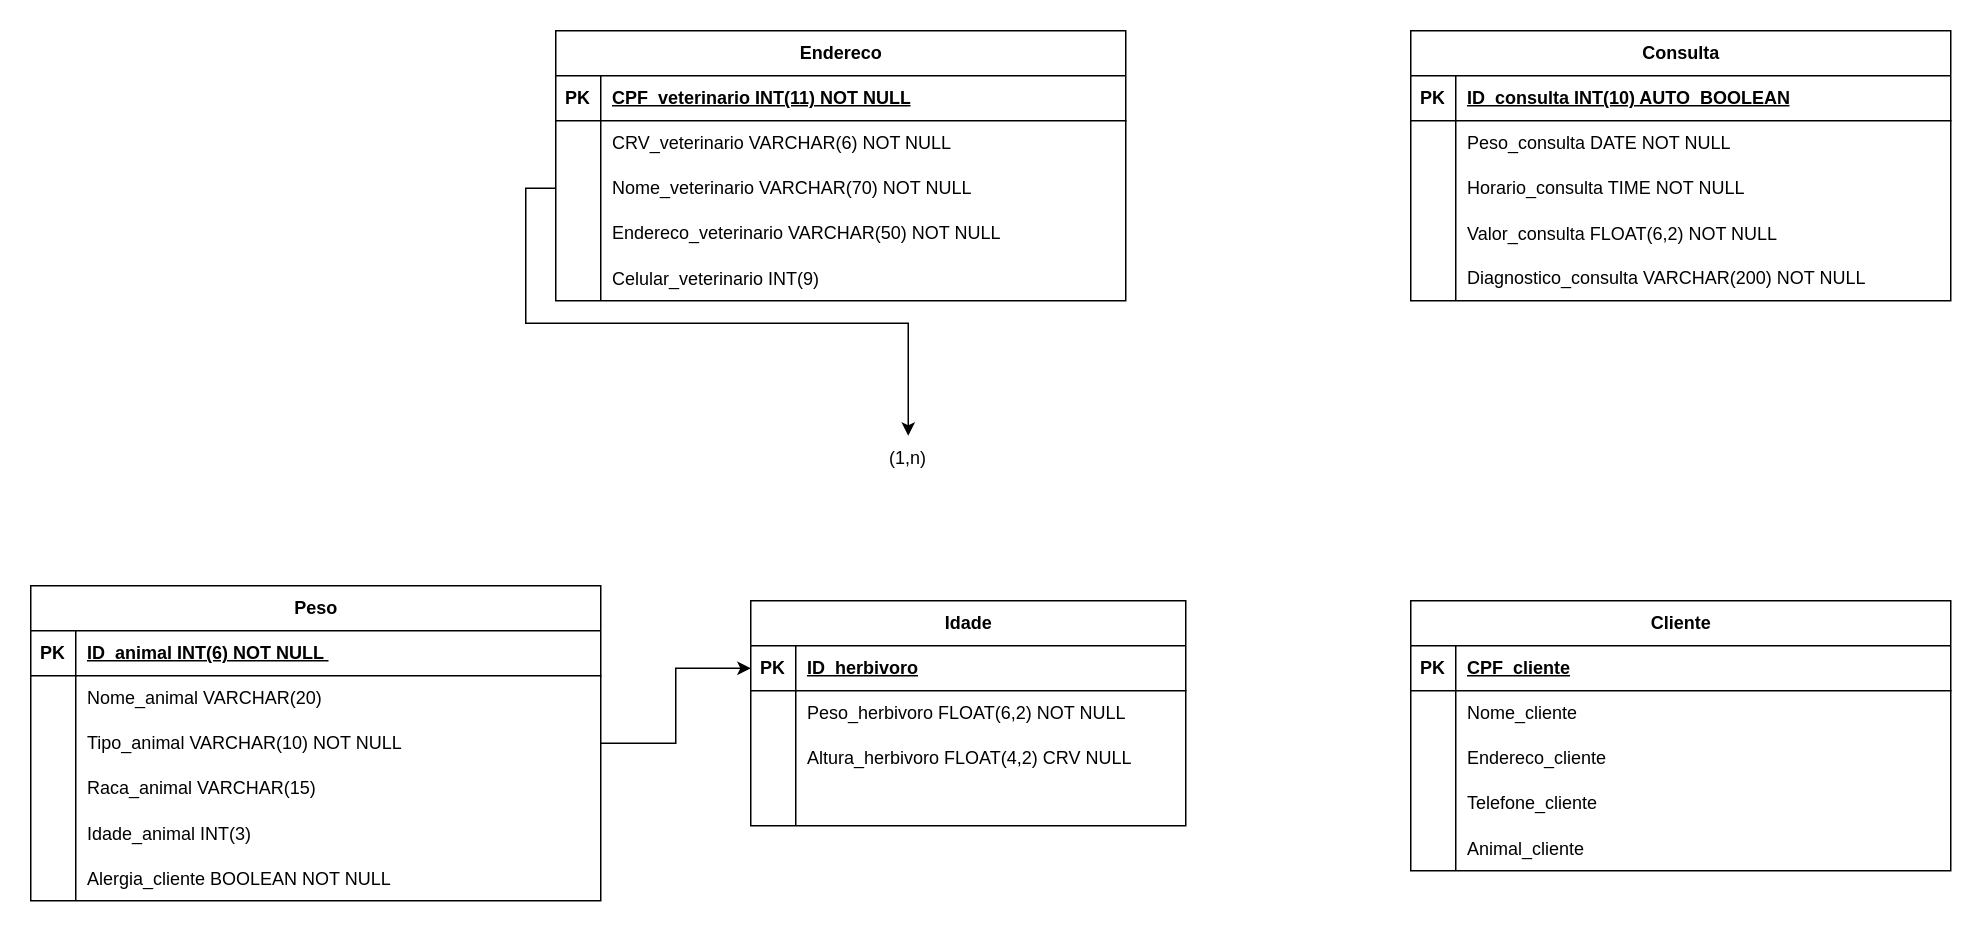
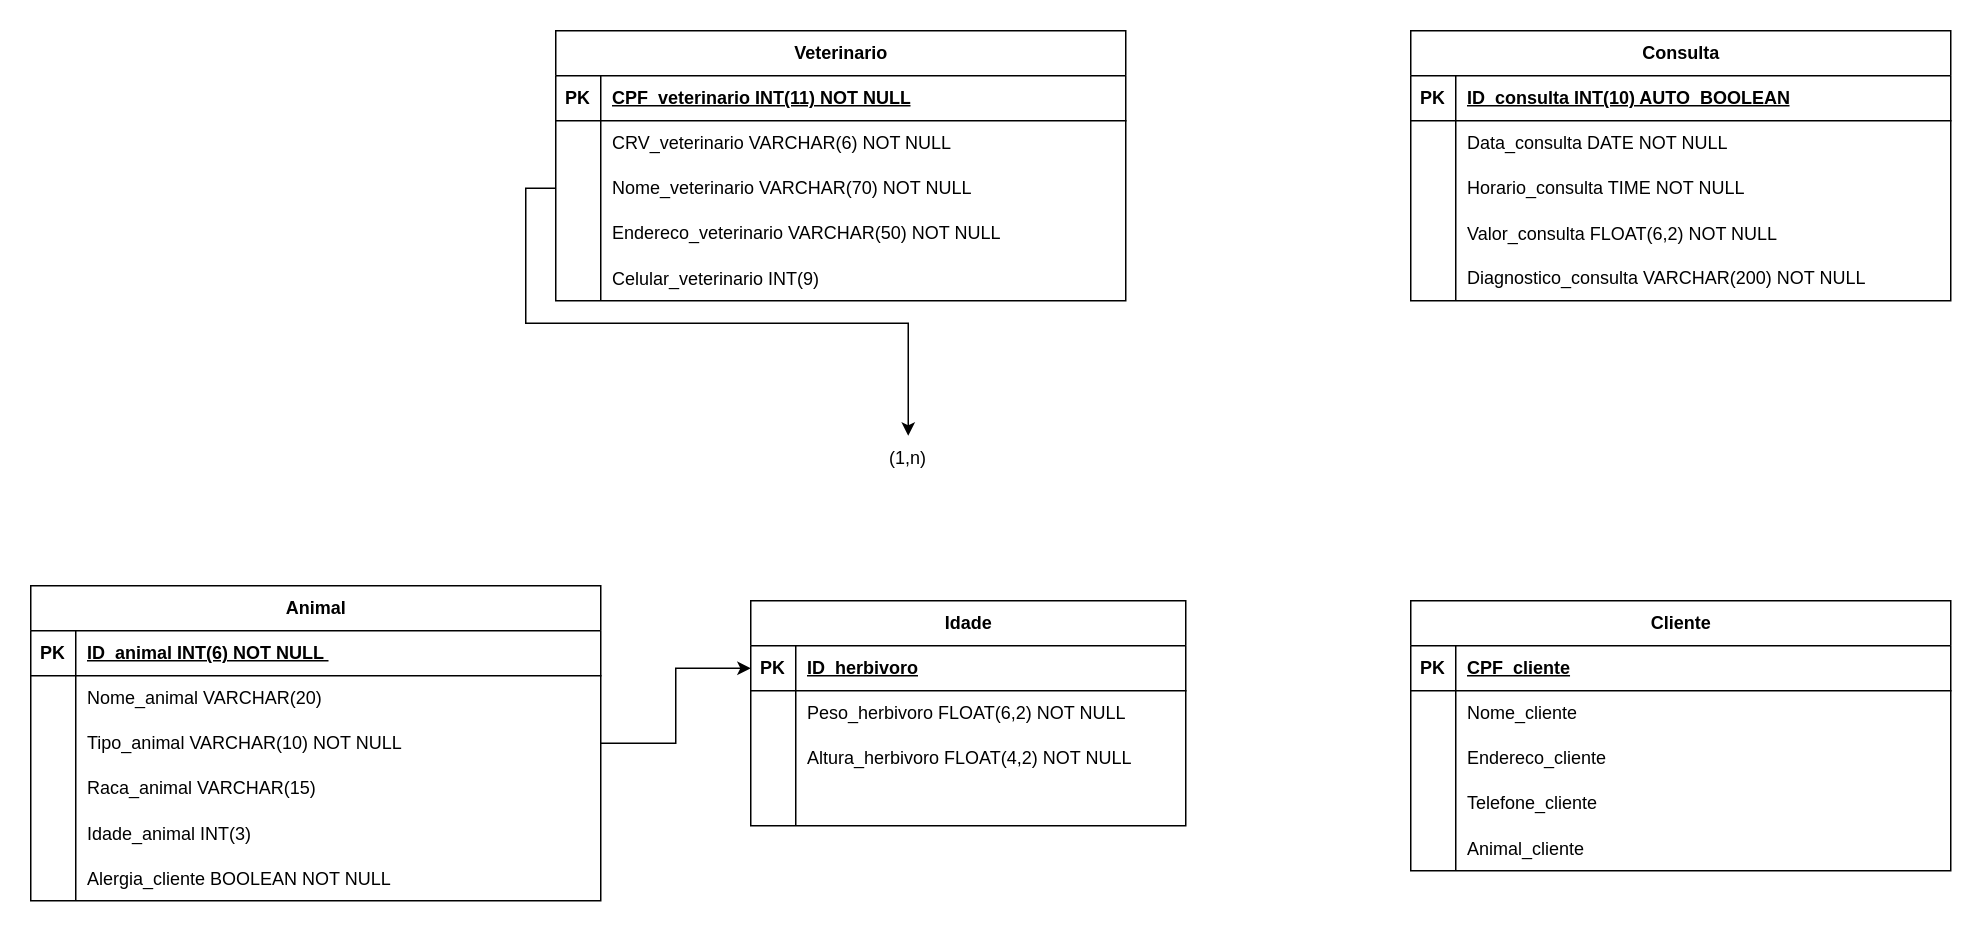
node "Endereco": label "Endereco" -> "Veterinario"
node "Peso_consulta DATE NOT NULL": label "Peso_consulta DATE NOT NULL" -> "Data_consulta DATE NOT NULL"
node "Peso": label "Peso" -> "Animal"
node "Altura_herbivoro FLOAT(4,2) CRV NULL": label "Altura_herbivoro FLOAT(4,2) CRV NULL" -> "Altura_herbivoro FLOAT(4,2) NOT NULL"
